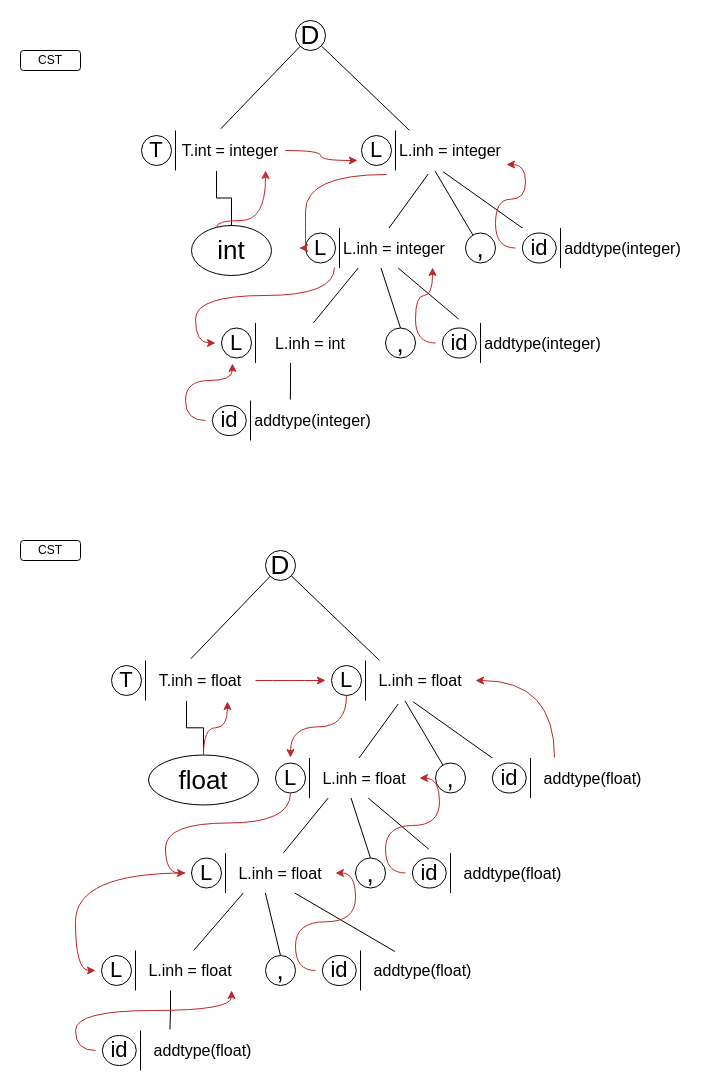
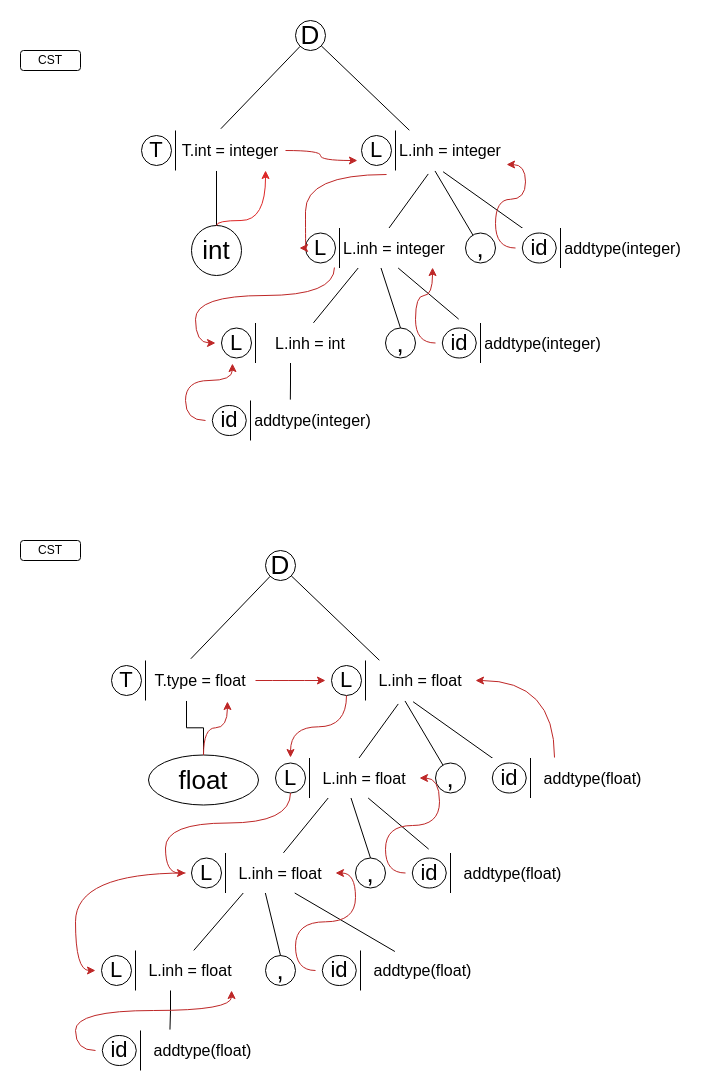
node "int": size 80x50 -> 50x50
node "T.inh = float": label "T.inh = float" -> "T.type = float"
